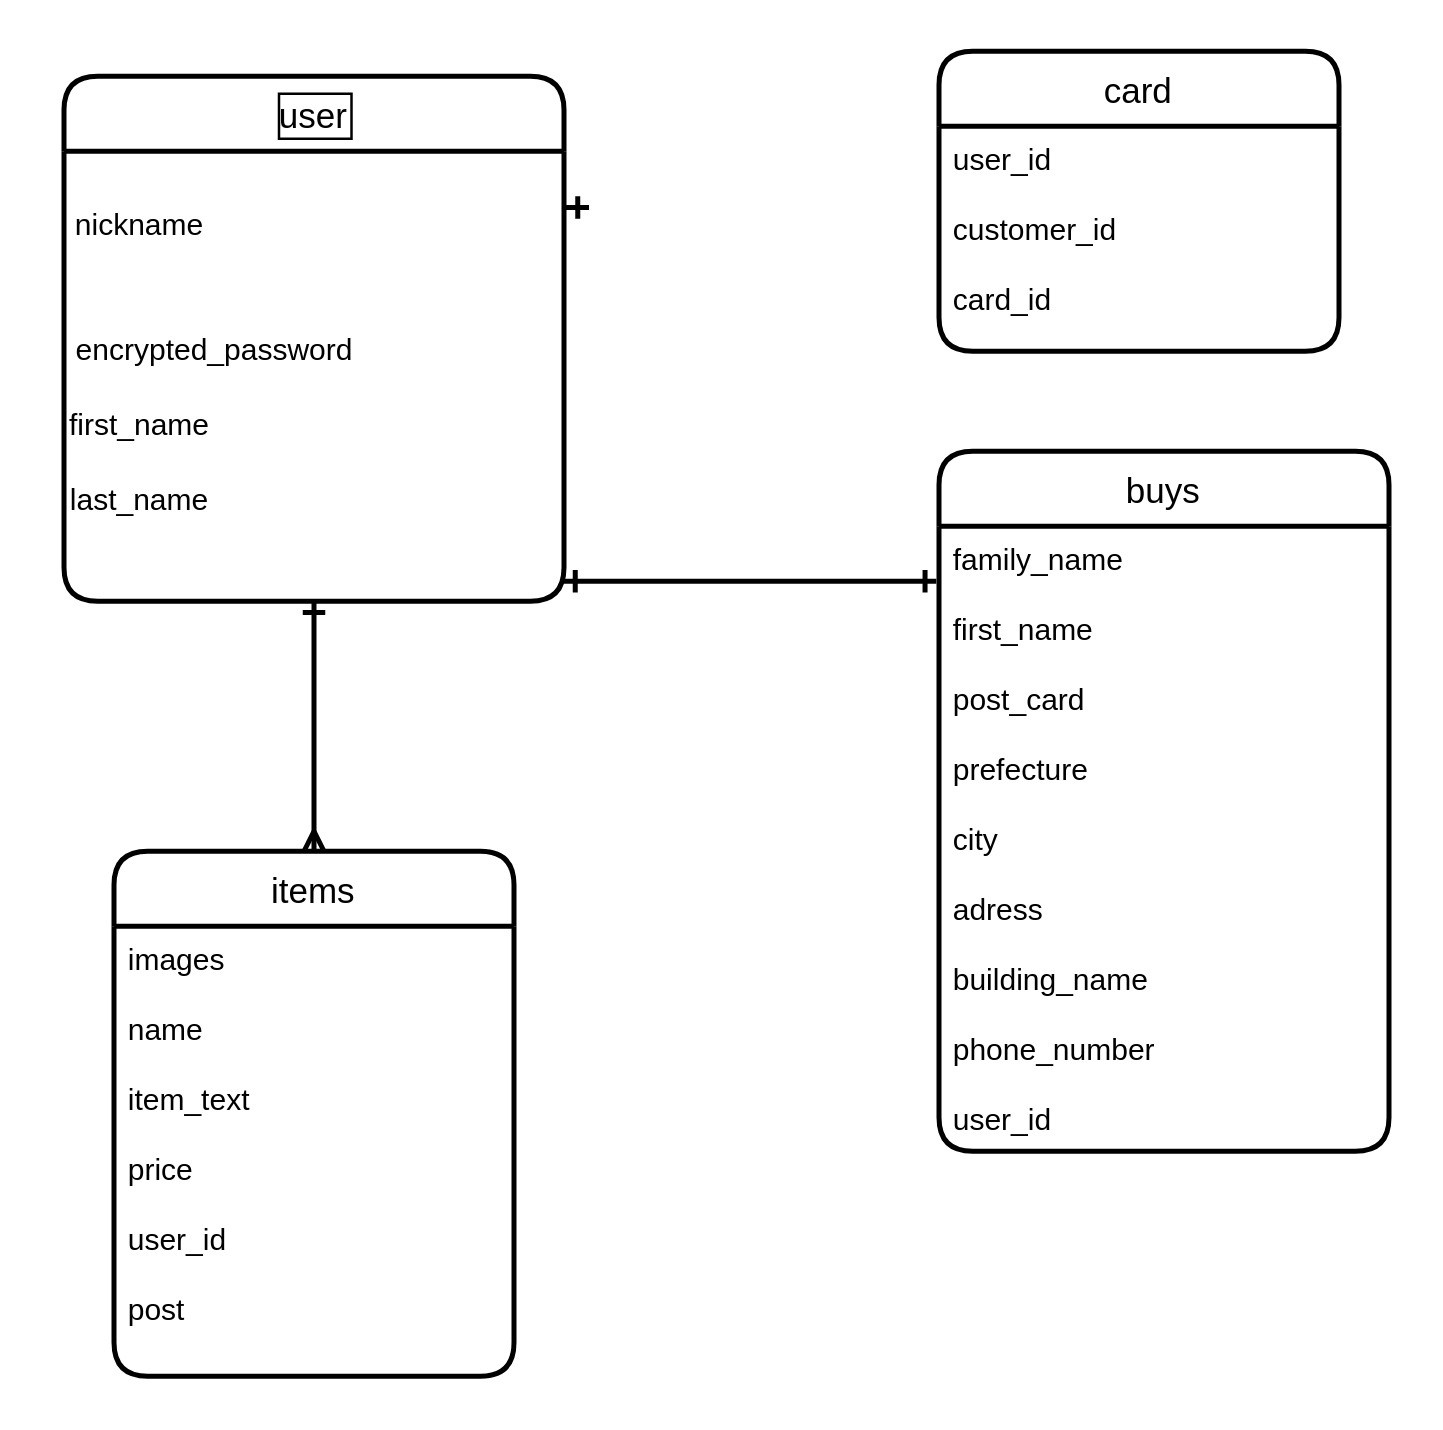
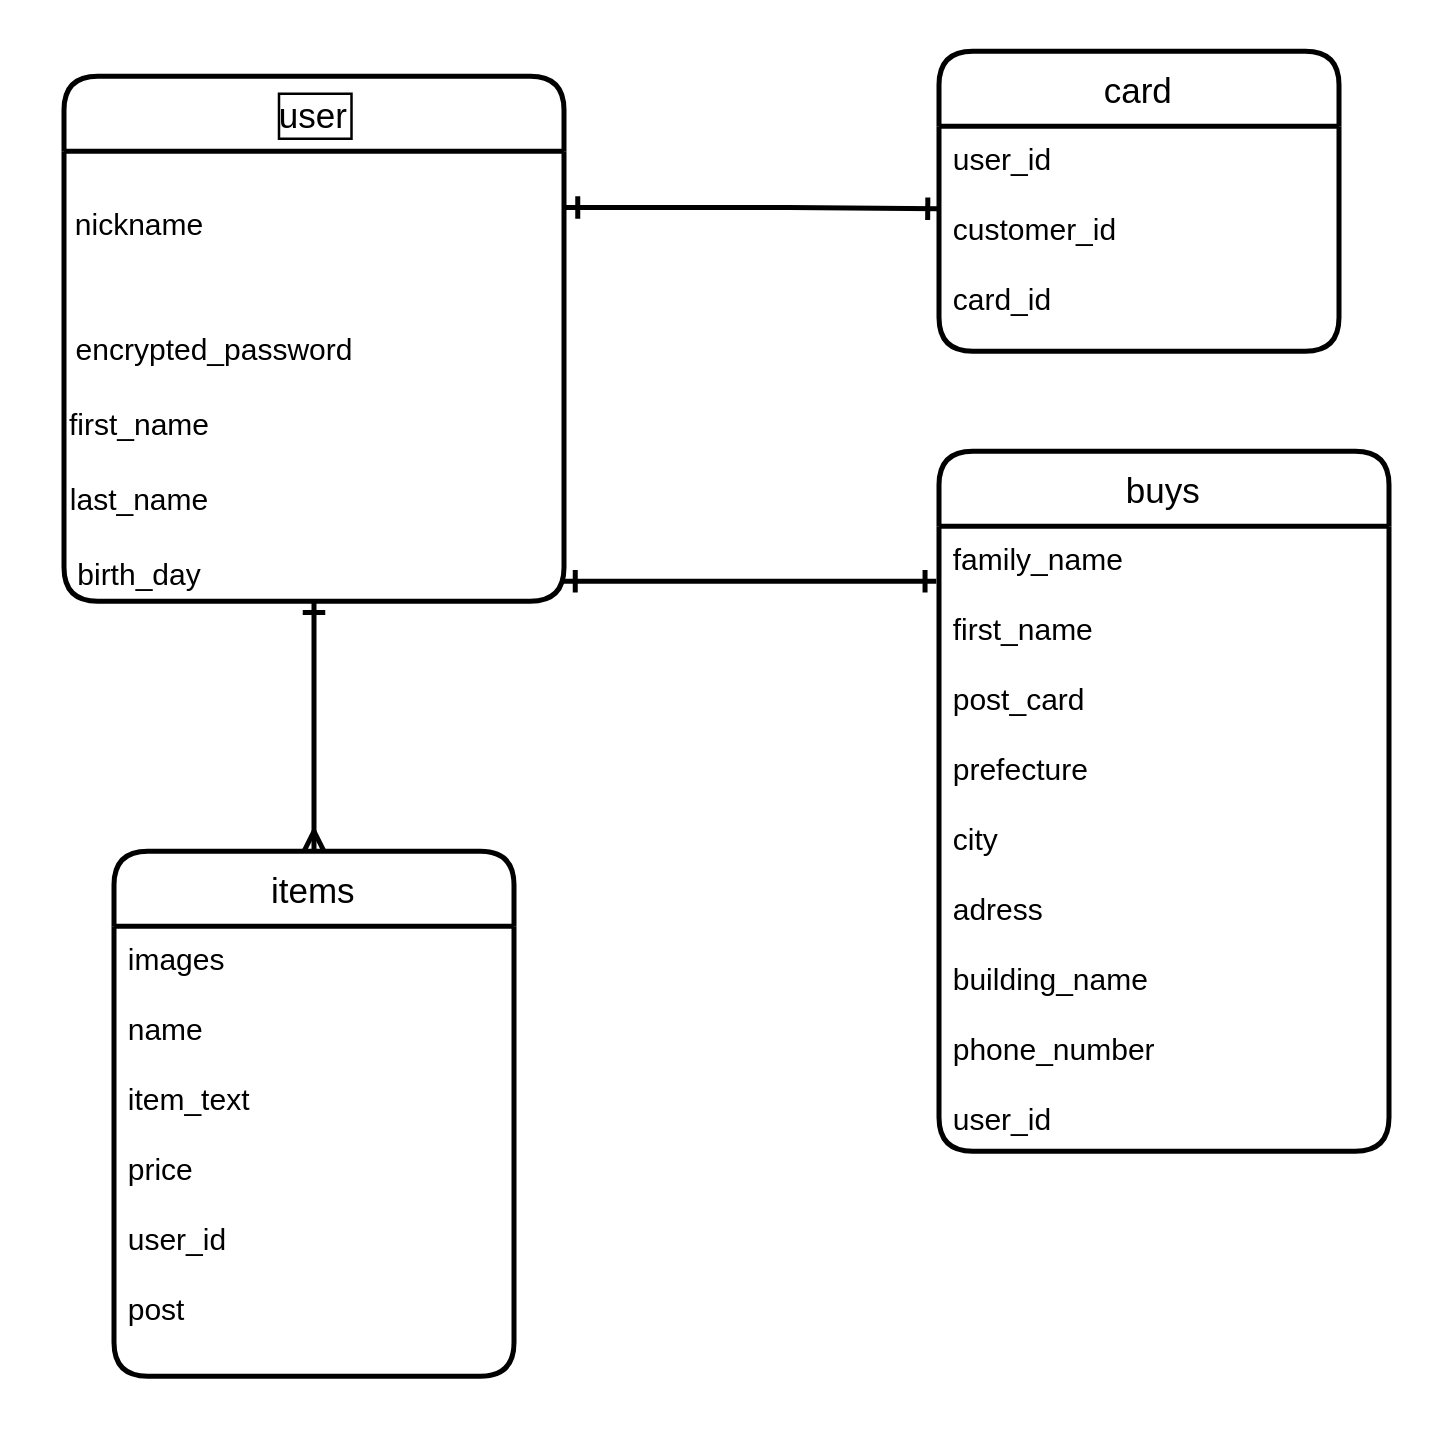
edge "user" -> "user_id customer_id card_id": added
node "birth_day": added
